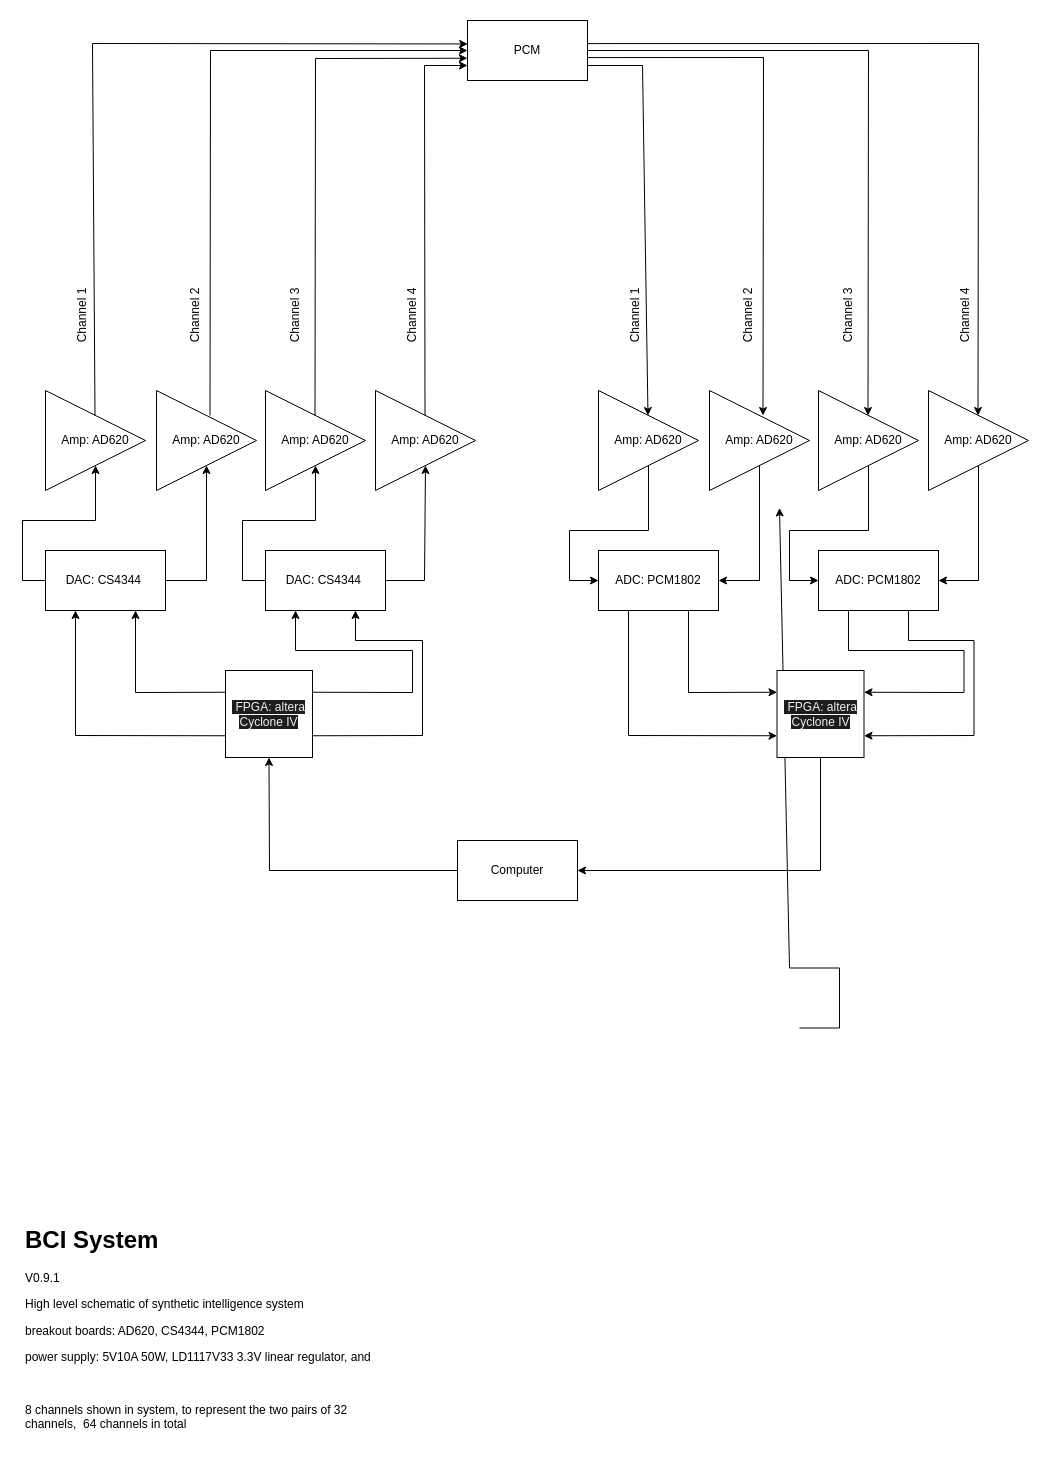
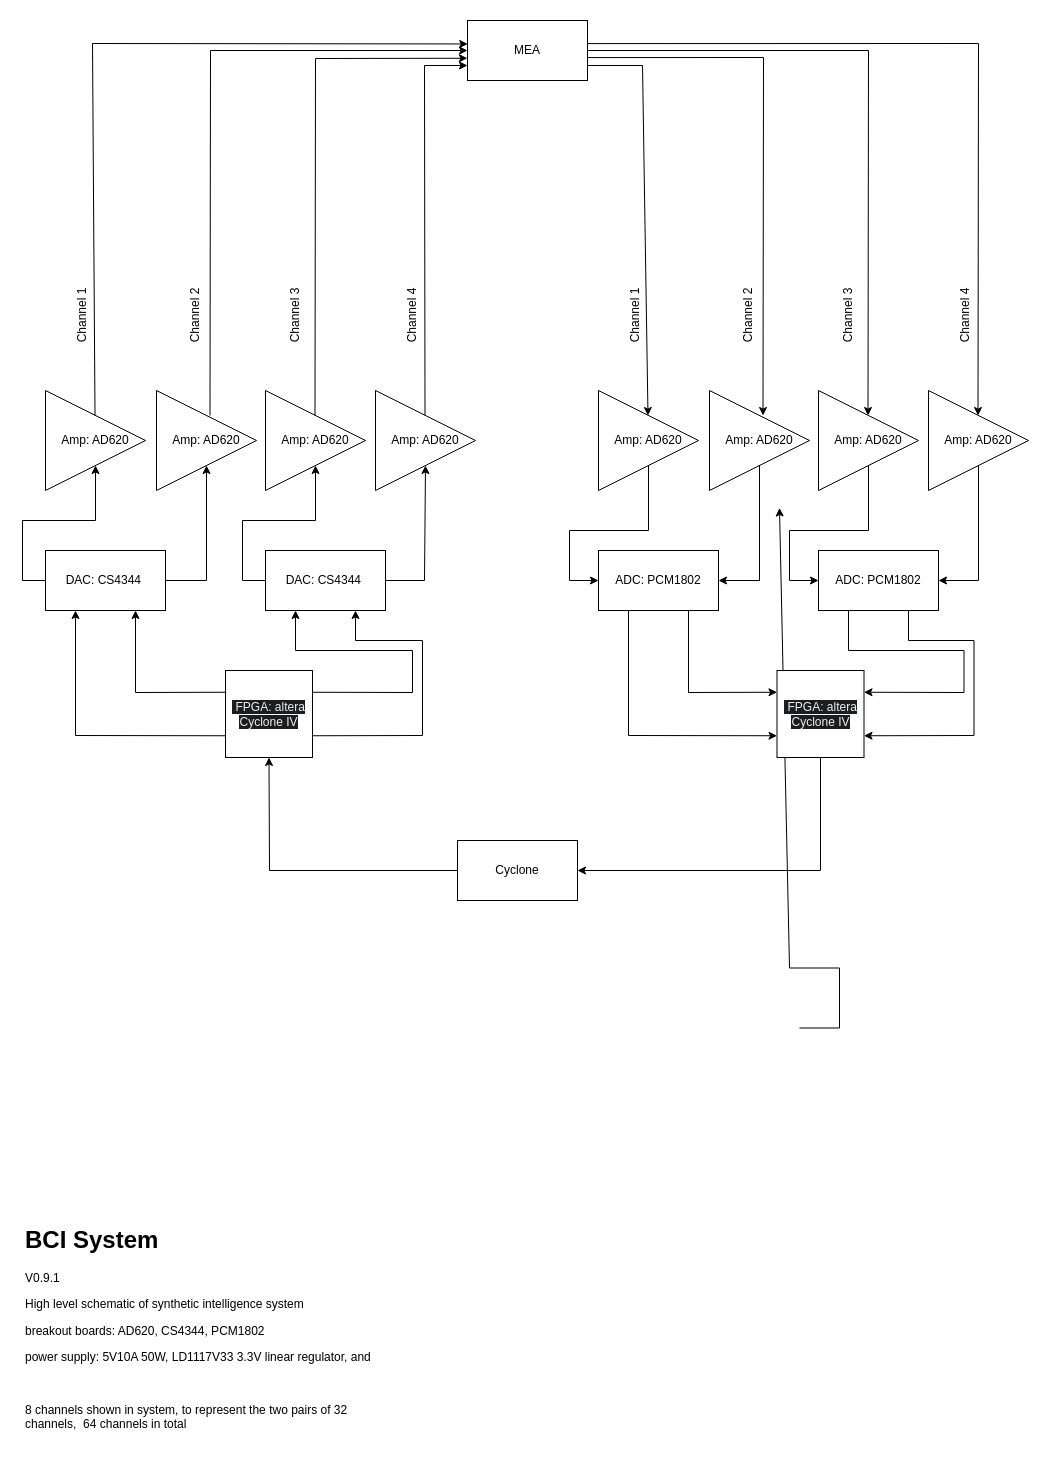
node "PCM": label "PCM" -> "MEA"
node "Computer": label "Computer" -> "Cyclone"
